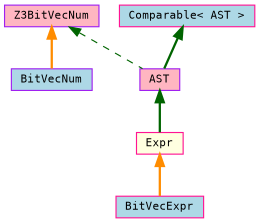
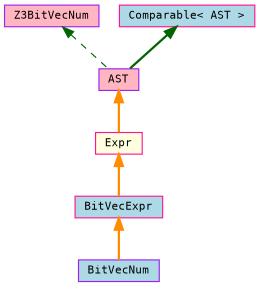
edge "BitVecNum" -> "Z3BitVecNum": now "BitVecNum" -> "BitVecExpr"
edge "Expr" -> "AST": color darkgreen -> darkorange
